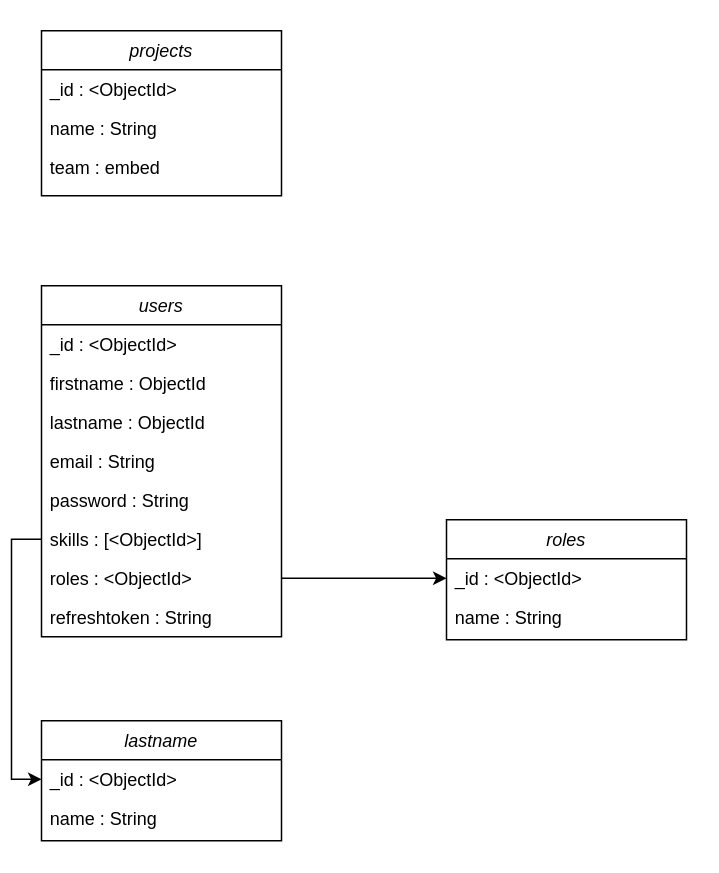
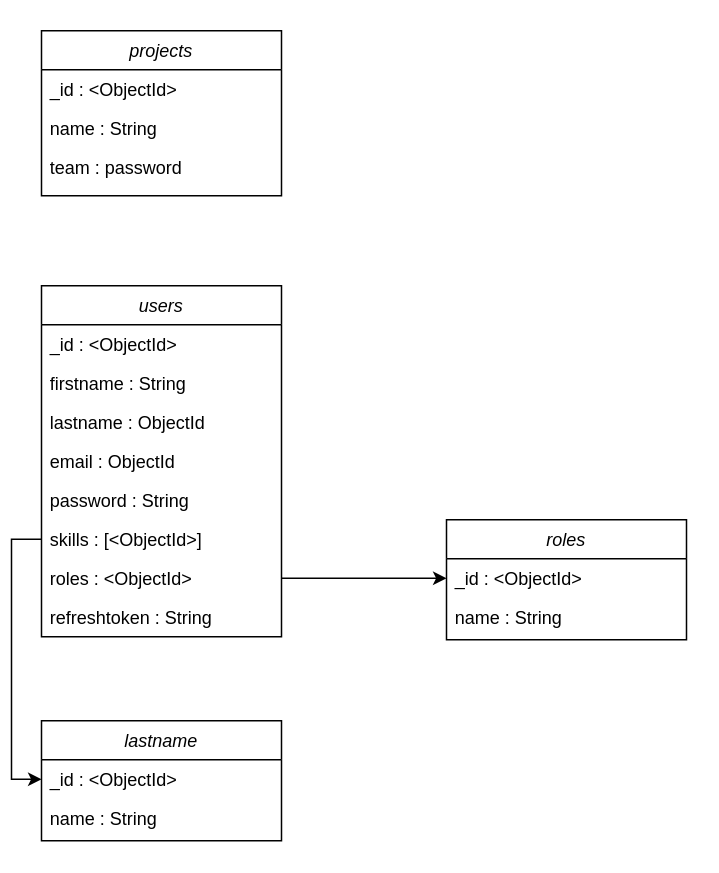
node "team : embed": label "team : embed" -> "team : password"
node "firstname : ObjectId": label "firstname : ObjectId" -> "firstname : String"
node "email : String": label "email : String" -> "email : ObjectId"
